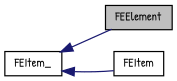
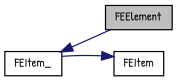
edge "FEItem" -> "FEItem_": reversed
